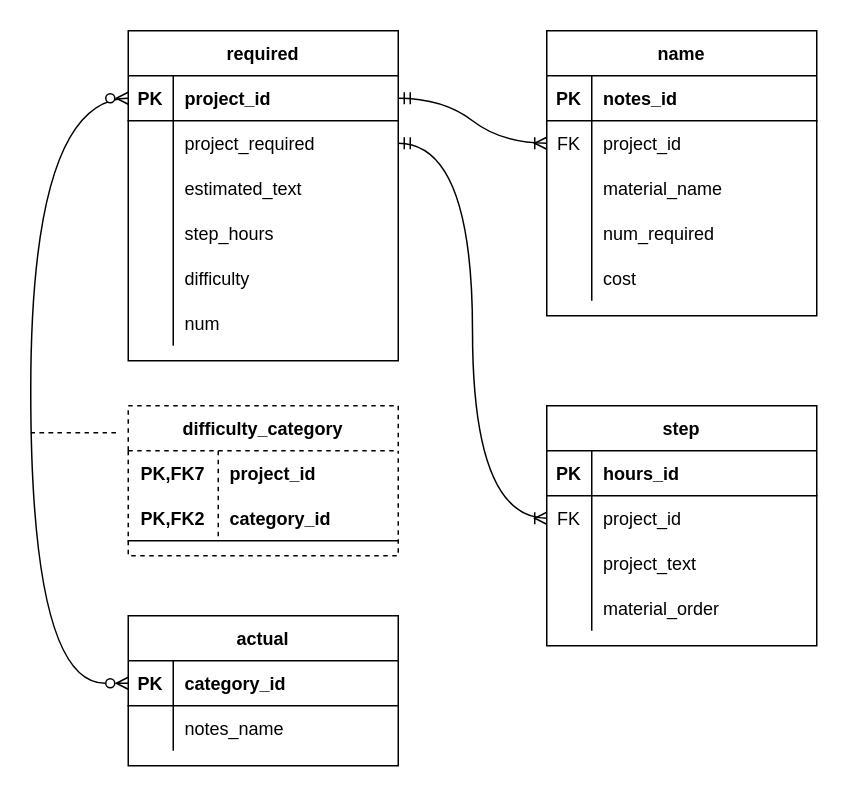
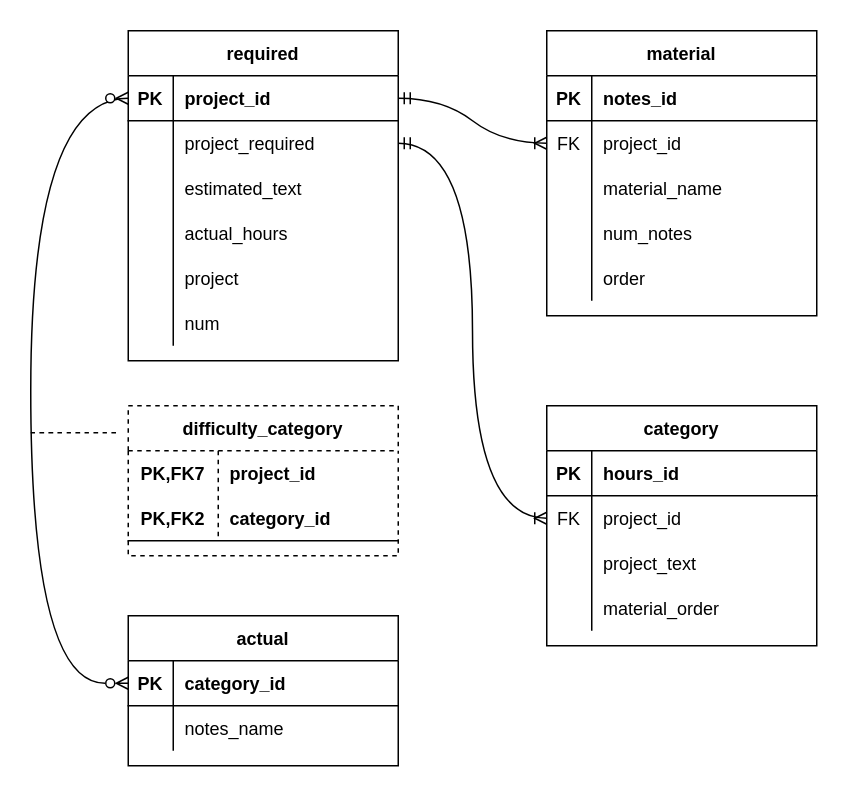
node "name": label "name" -> "material"
node "step_hours": label "step_hours" -> "actual_hours"
node "num_required": label "num_required" -> "num_notes"
node "difficulty": label "difficulty" -> "project"
node "cost": label "cost" -> "order"
node "step": label "step" -> "category"
